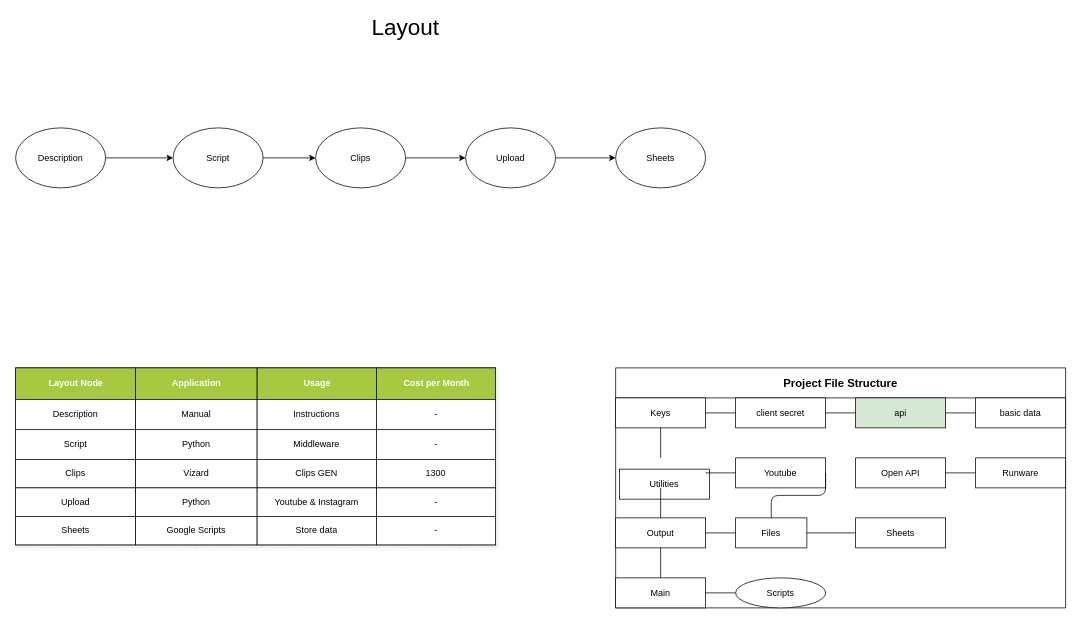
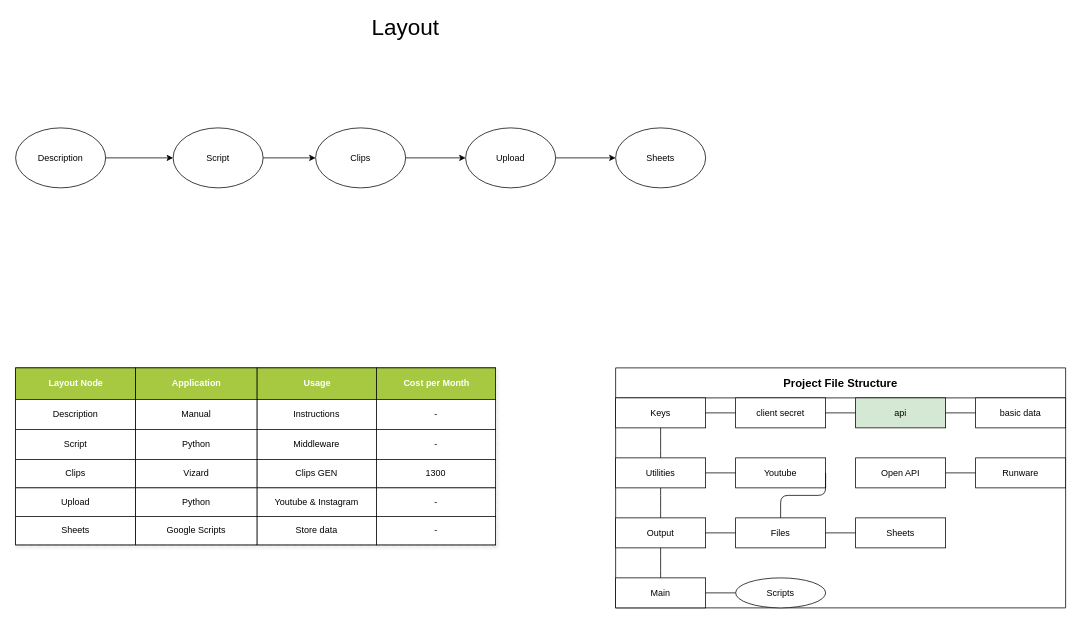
node "Utilities": moved (664, 484) -> (660, 473)
node "Files": size 71x30 -> 90x30
